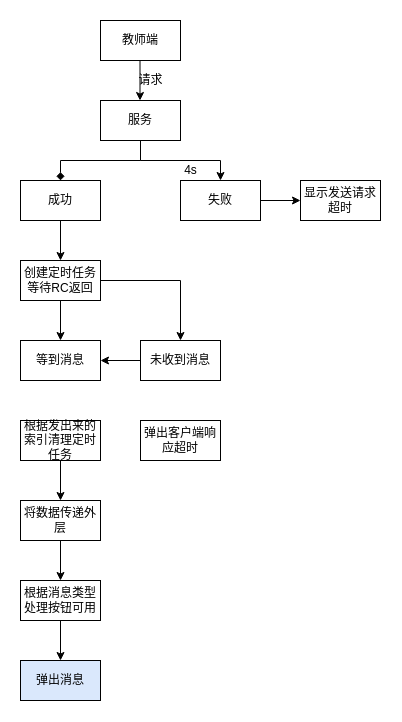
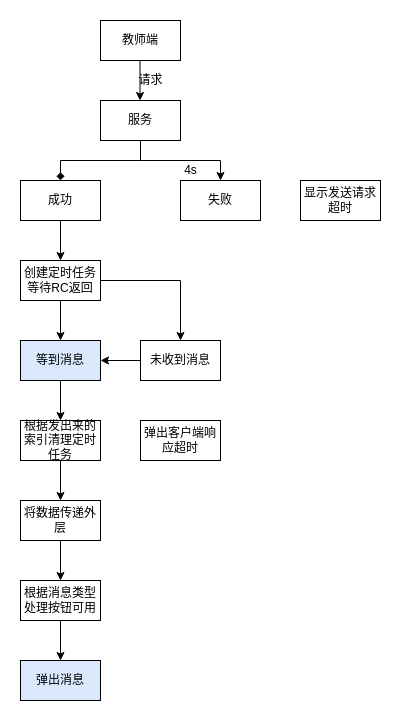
edge "失败" -> "显示发送请求 超时": removed
node "等到消息": fillcolor #ffffff -> #dae8fc
edge "等到消息" -> "根据发出来的索引清理定时任务": added
